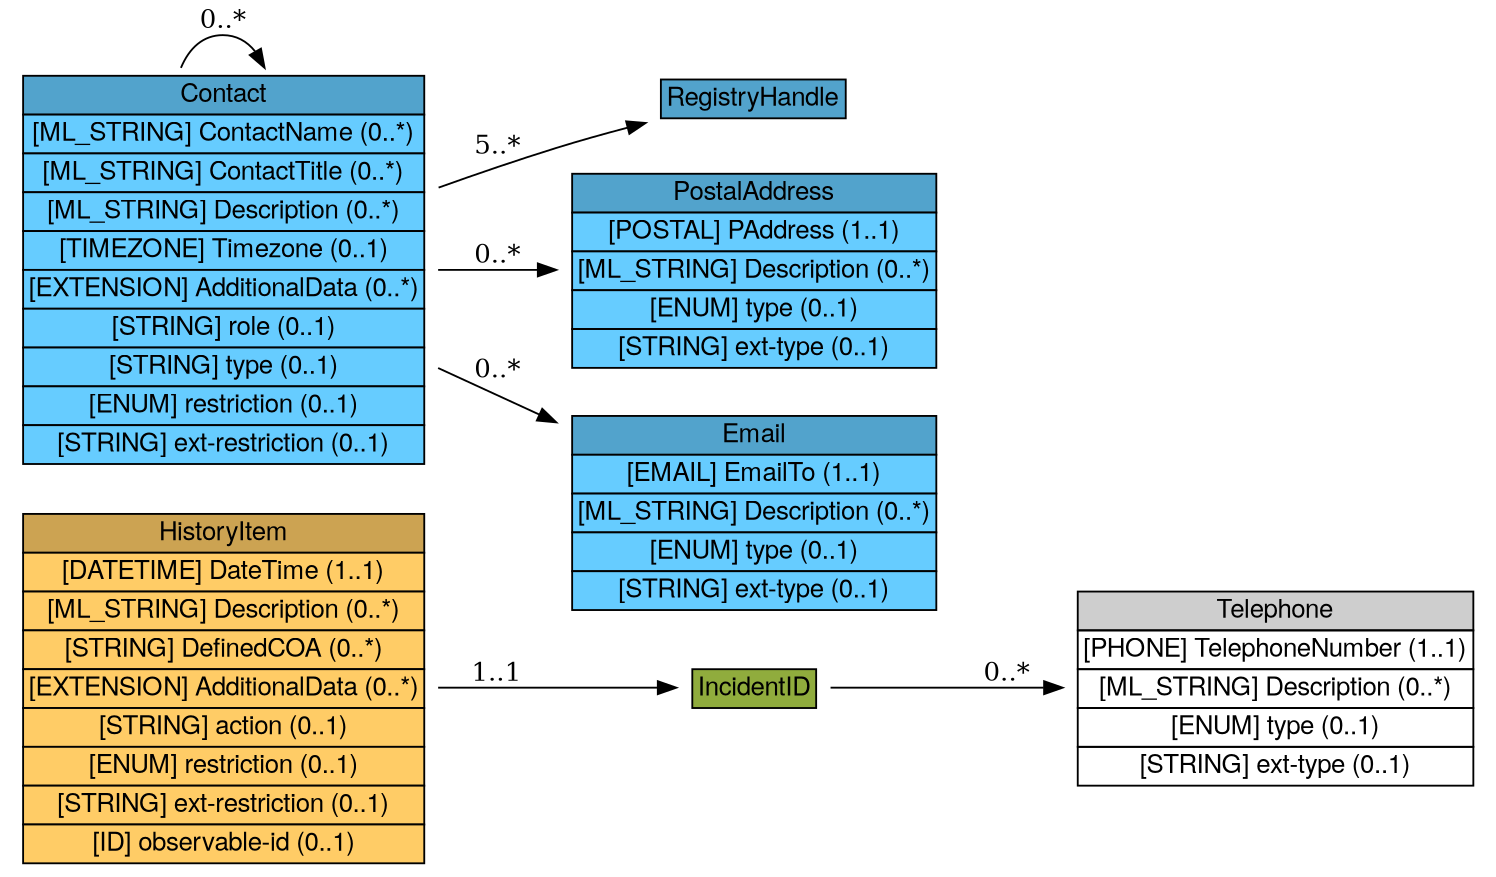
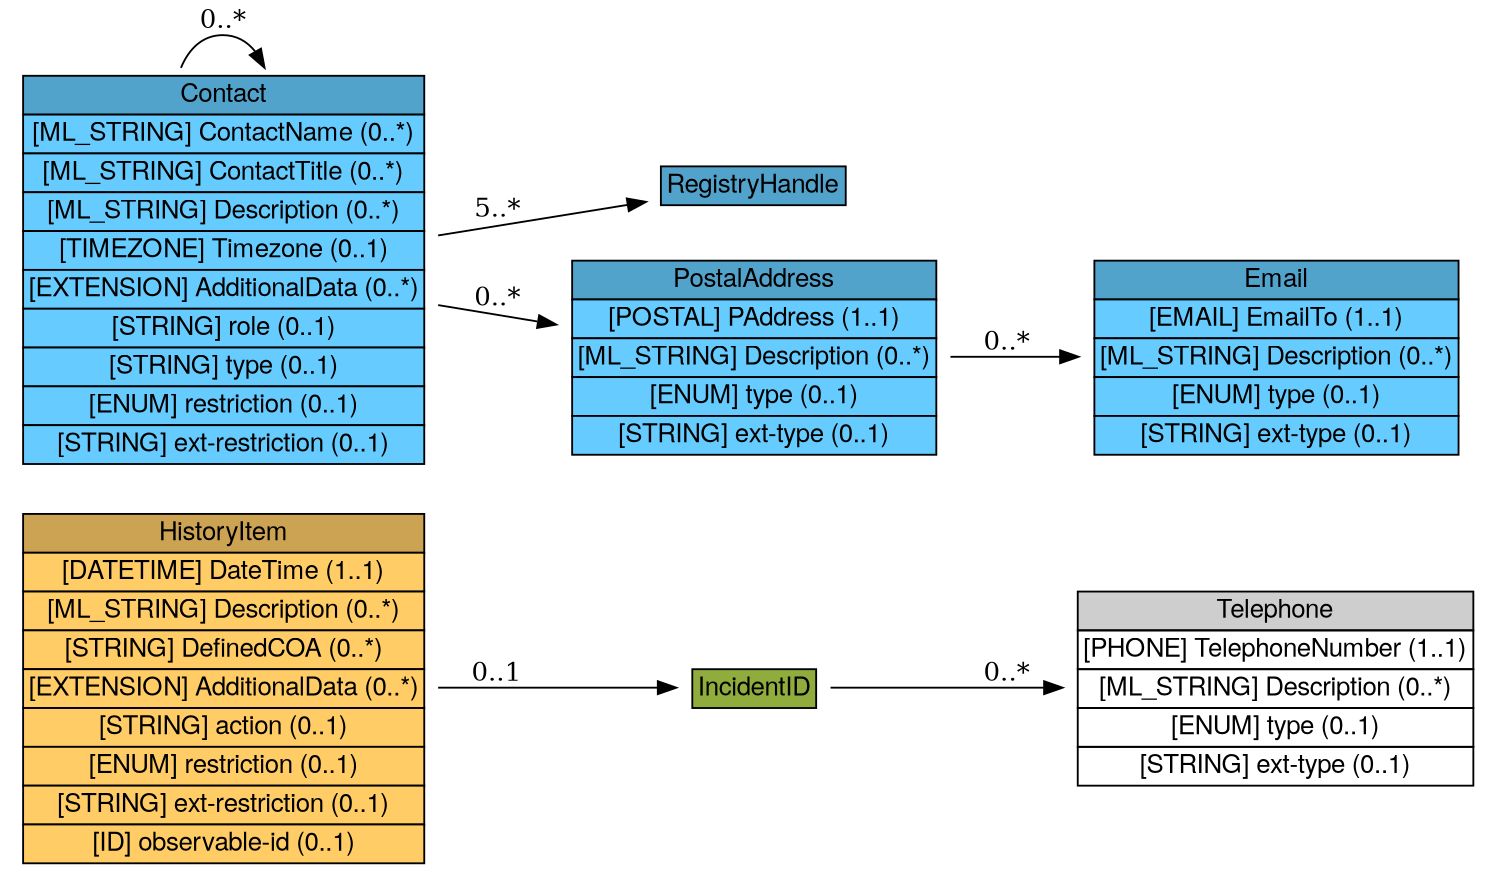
edge "Contact" -> "Email": now "PostalAddress" -> "Email"
edge "HistoryItem" -> "IncidentID": label "1..1" -> "0..1"
